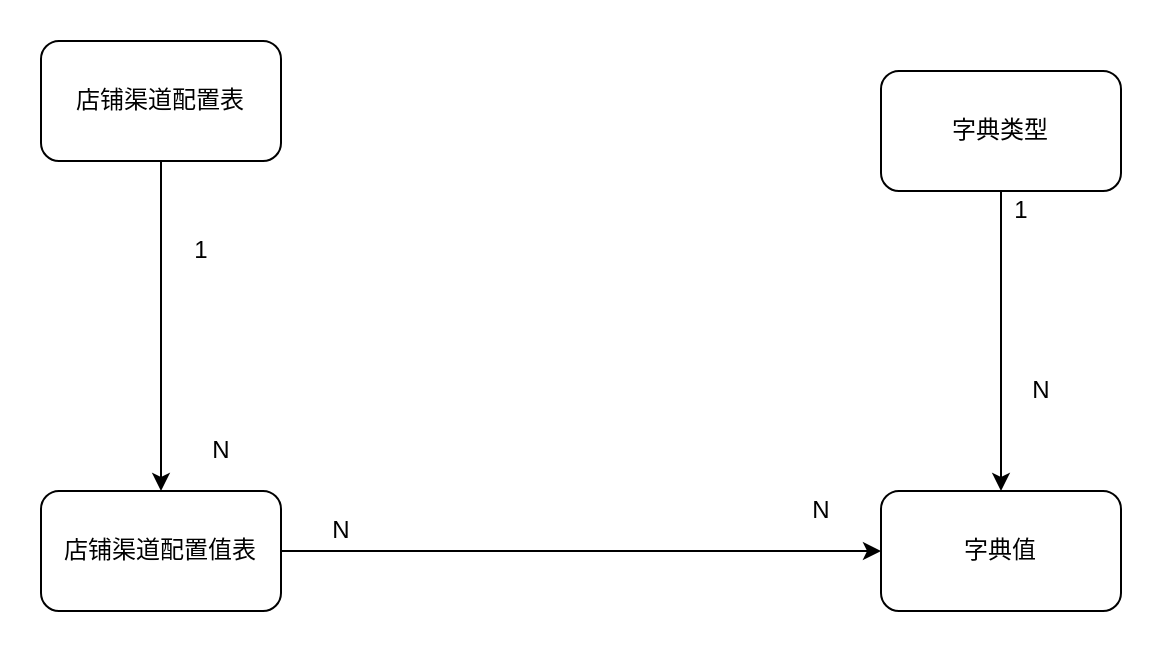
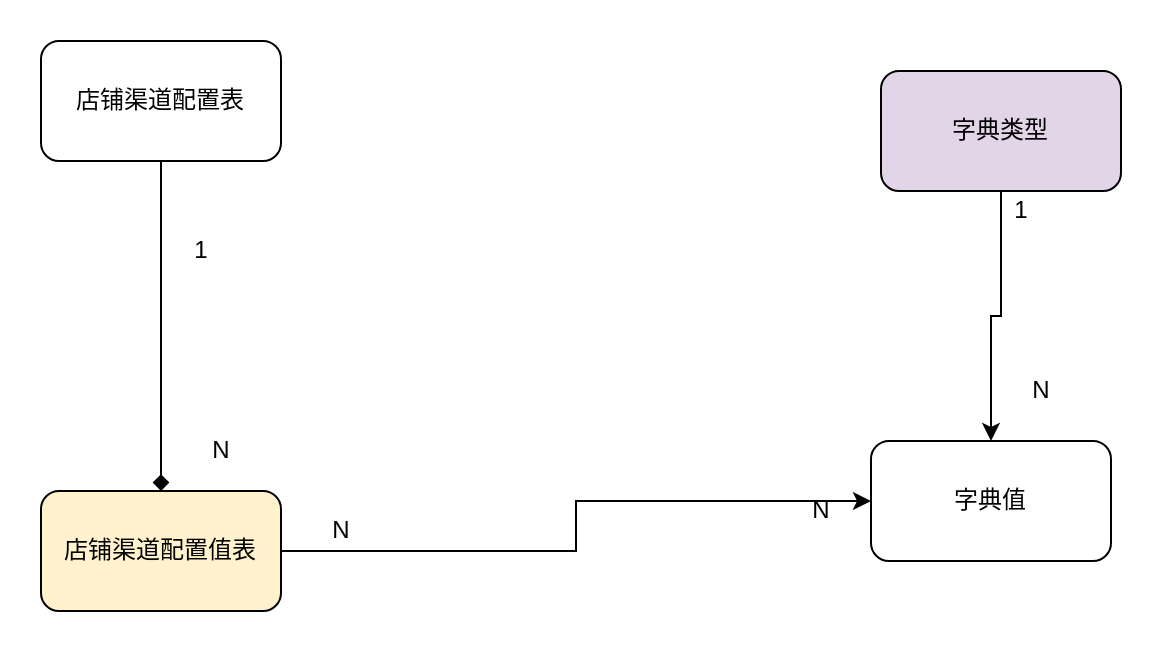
node "字典类型": fillcolor #ffffff -> #e1d5e7
edge "店铺渠道配置表" -> "店铺渠道配置值表": arrowhead classic -> diamond
node "店铺渠道配置值表": fillcolor #ffffff -> #fff2cc
node "字典值": moved (1001, 551) -> (991, 501)
